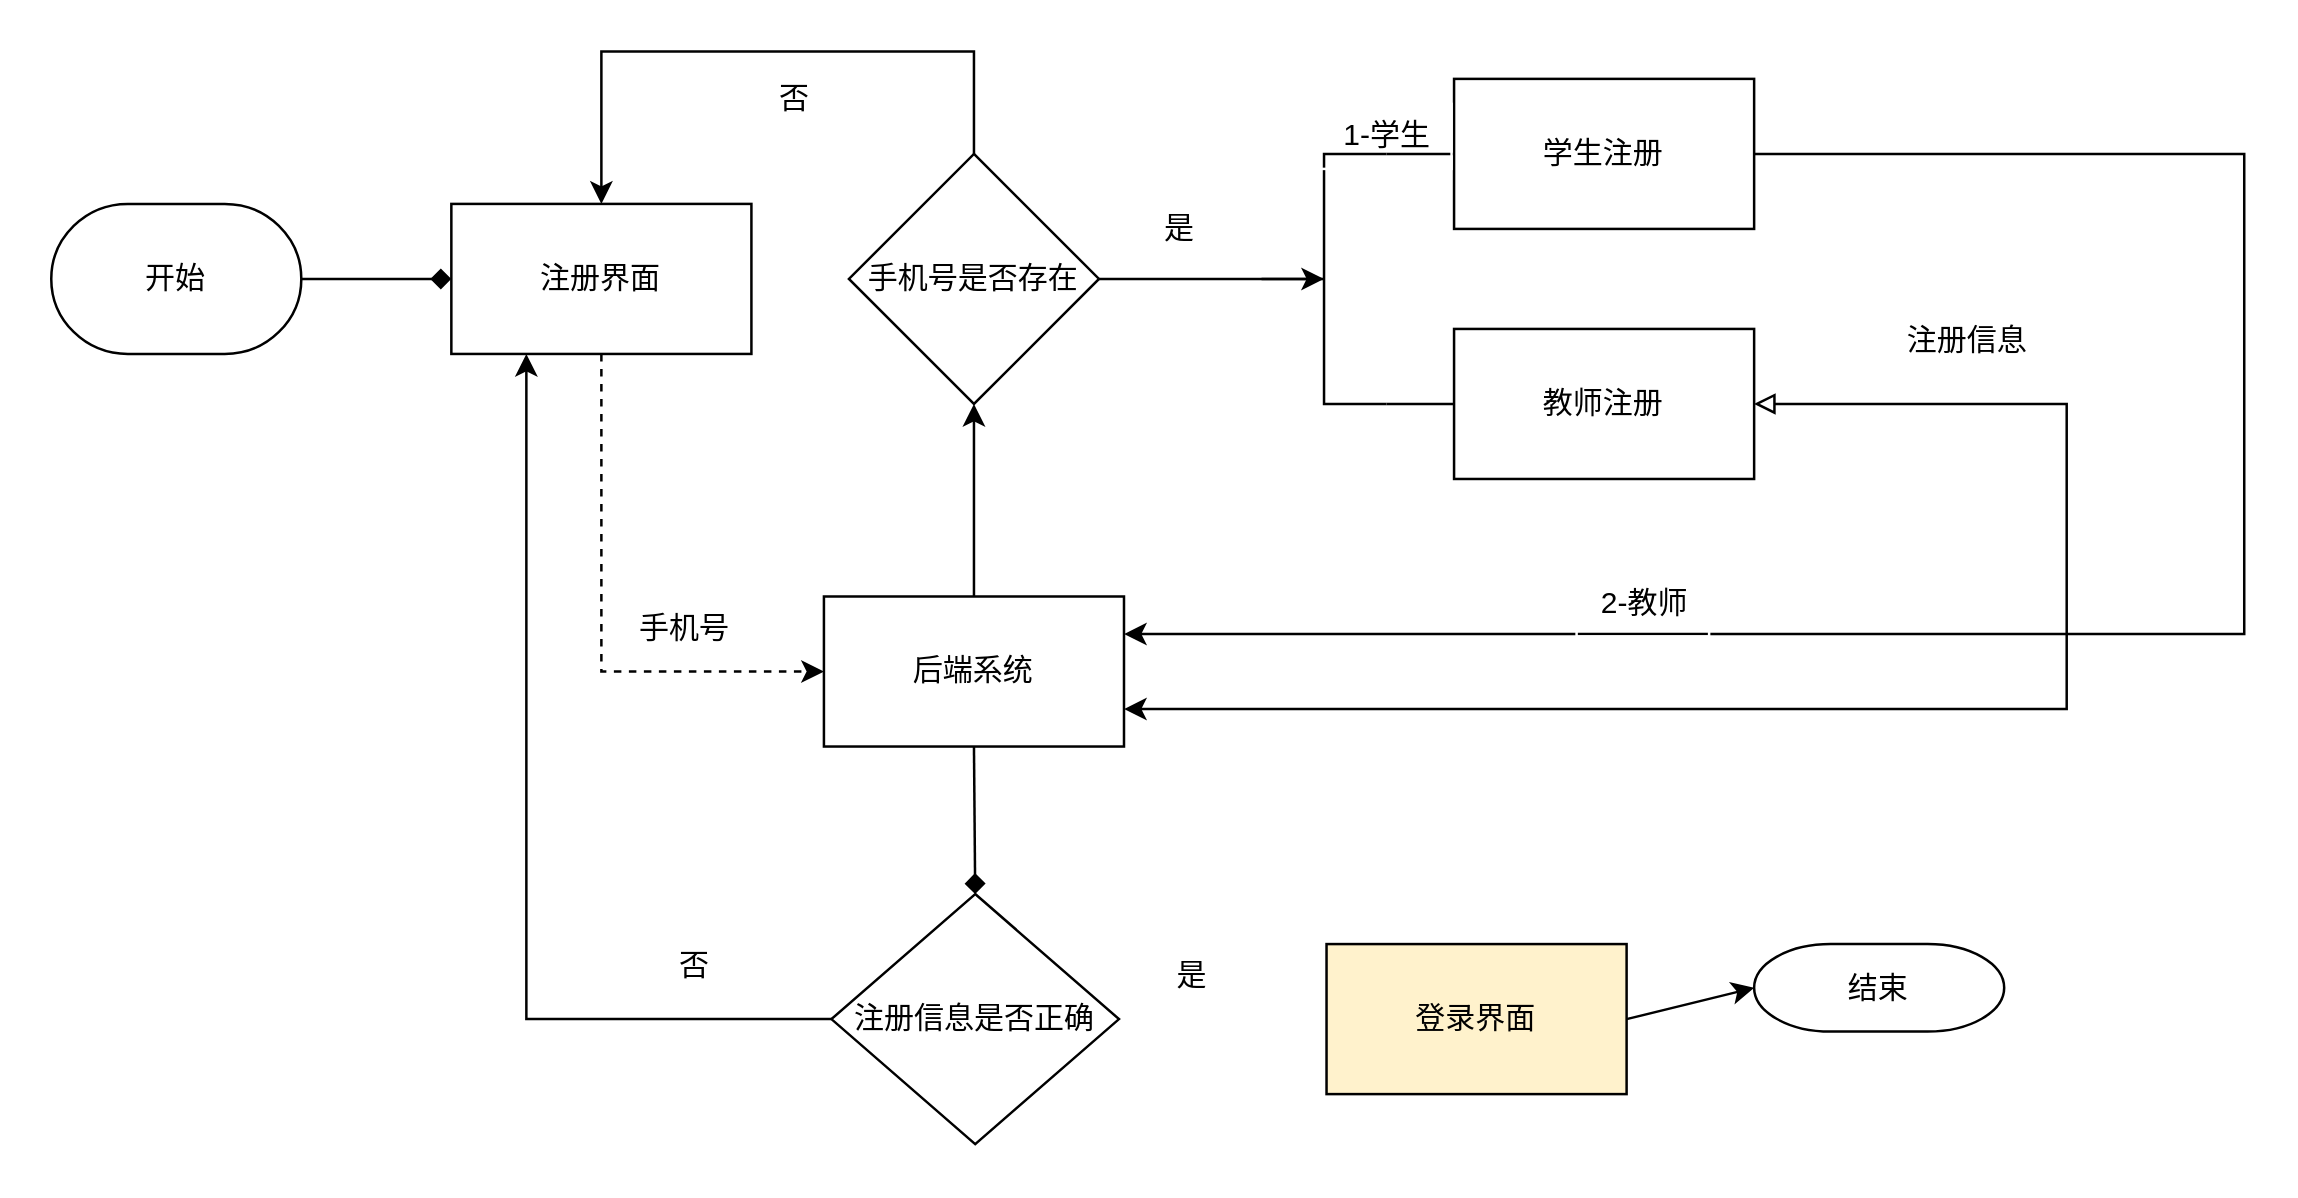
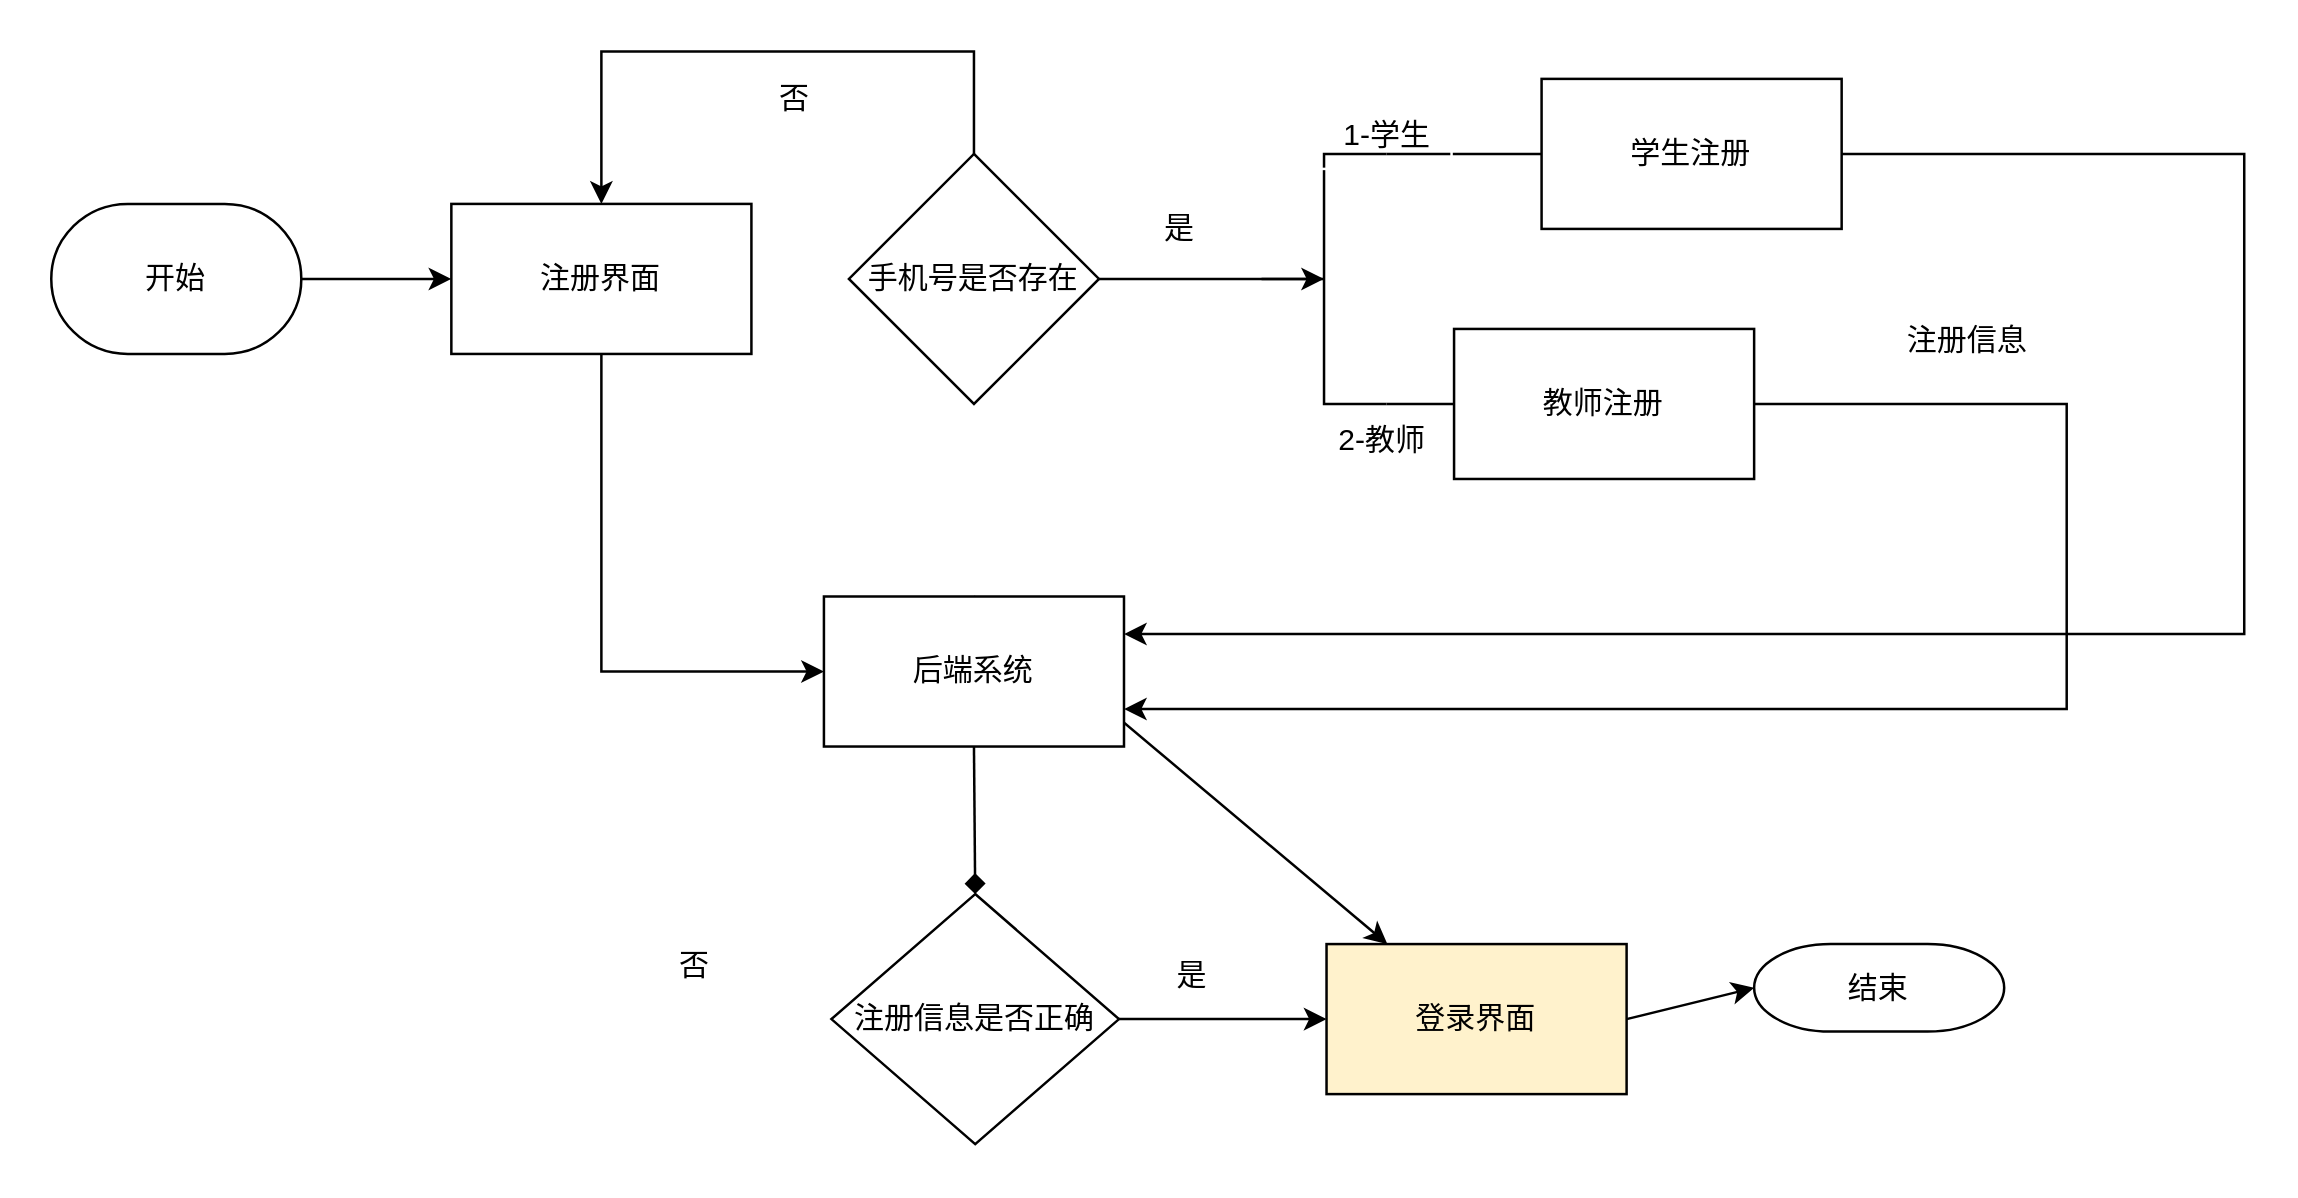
node "学生注册": moved (1604, 154) -> (1691, 154)
edge "开始" -> "注册界面": arrowhead diamond -> classic
edge "教师注册" -- "后端系统": arrowhead block -> none
edge "后端系统" -> "手机号是否存在": now "后端系统" -> "登录界面"
node "2-教师": moved (1643, 604) -> (1380, 441)
edge "注册界面" -> "后端系统": style dashed -> solid
node "手机号": removed
edge "注册信息是否正确" -> "注册界面": removed
edge "注册信息是否正确" -> "登录界面": added
